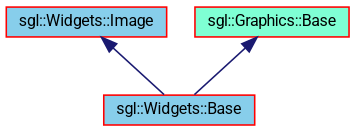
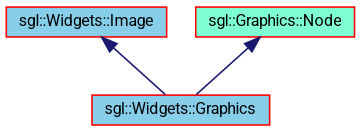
node "sgl::Graphics::Base": label "sgl::Graphics::Base" -> "sgl::Graphics::Node"
node "sgl::Widgets::Base": label "sgl::Widgets::Base" -> "sgl::Widgets::Graphics"
